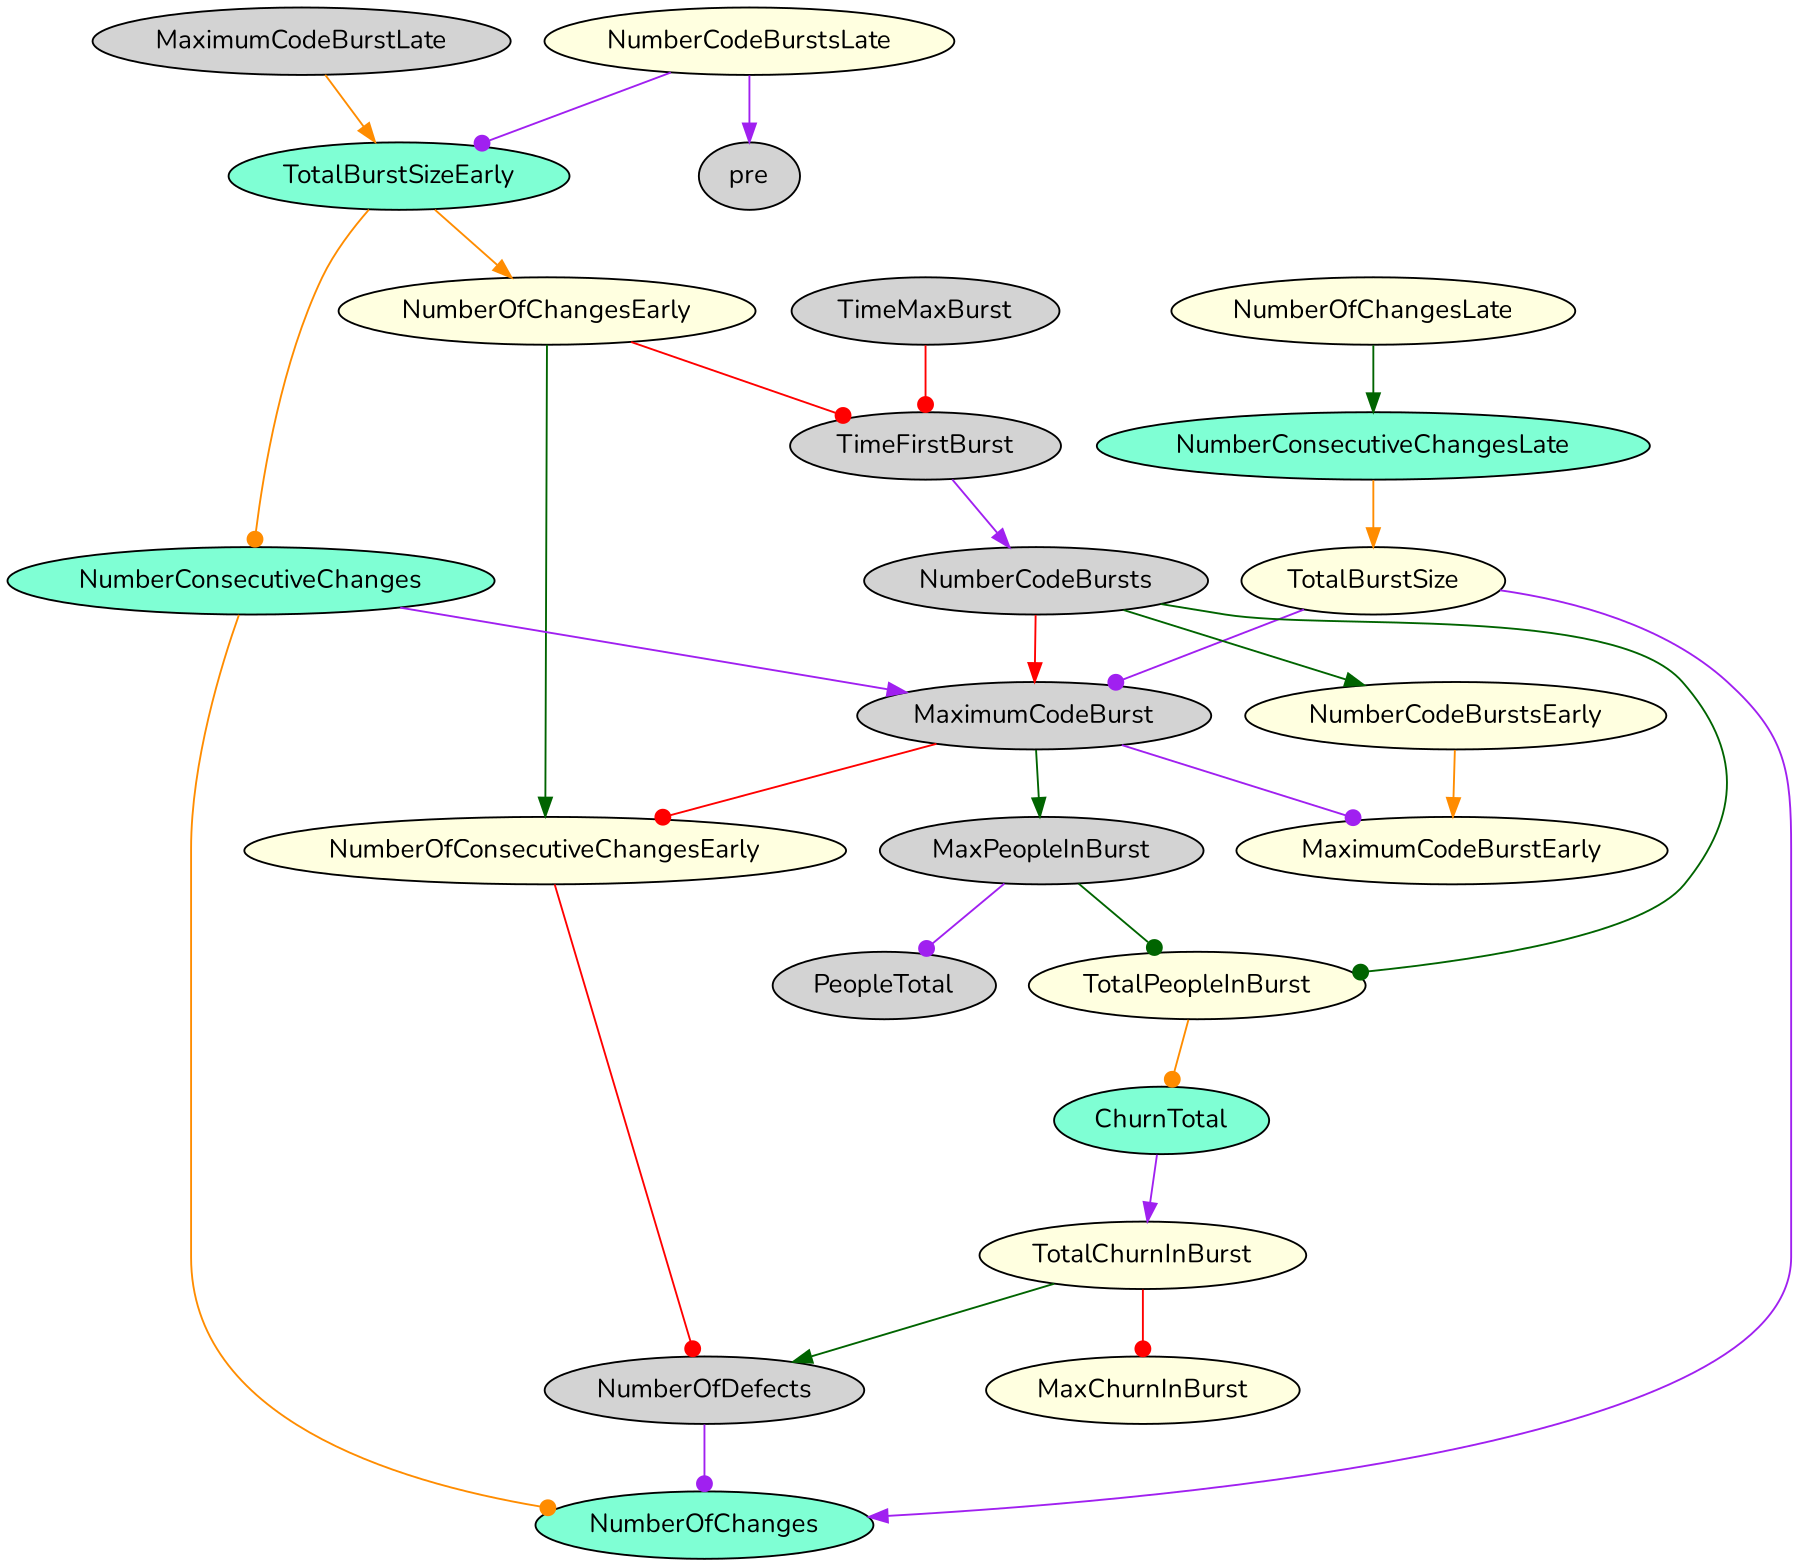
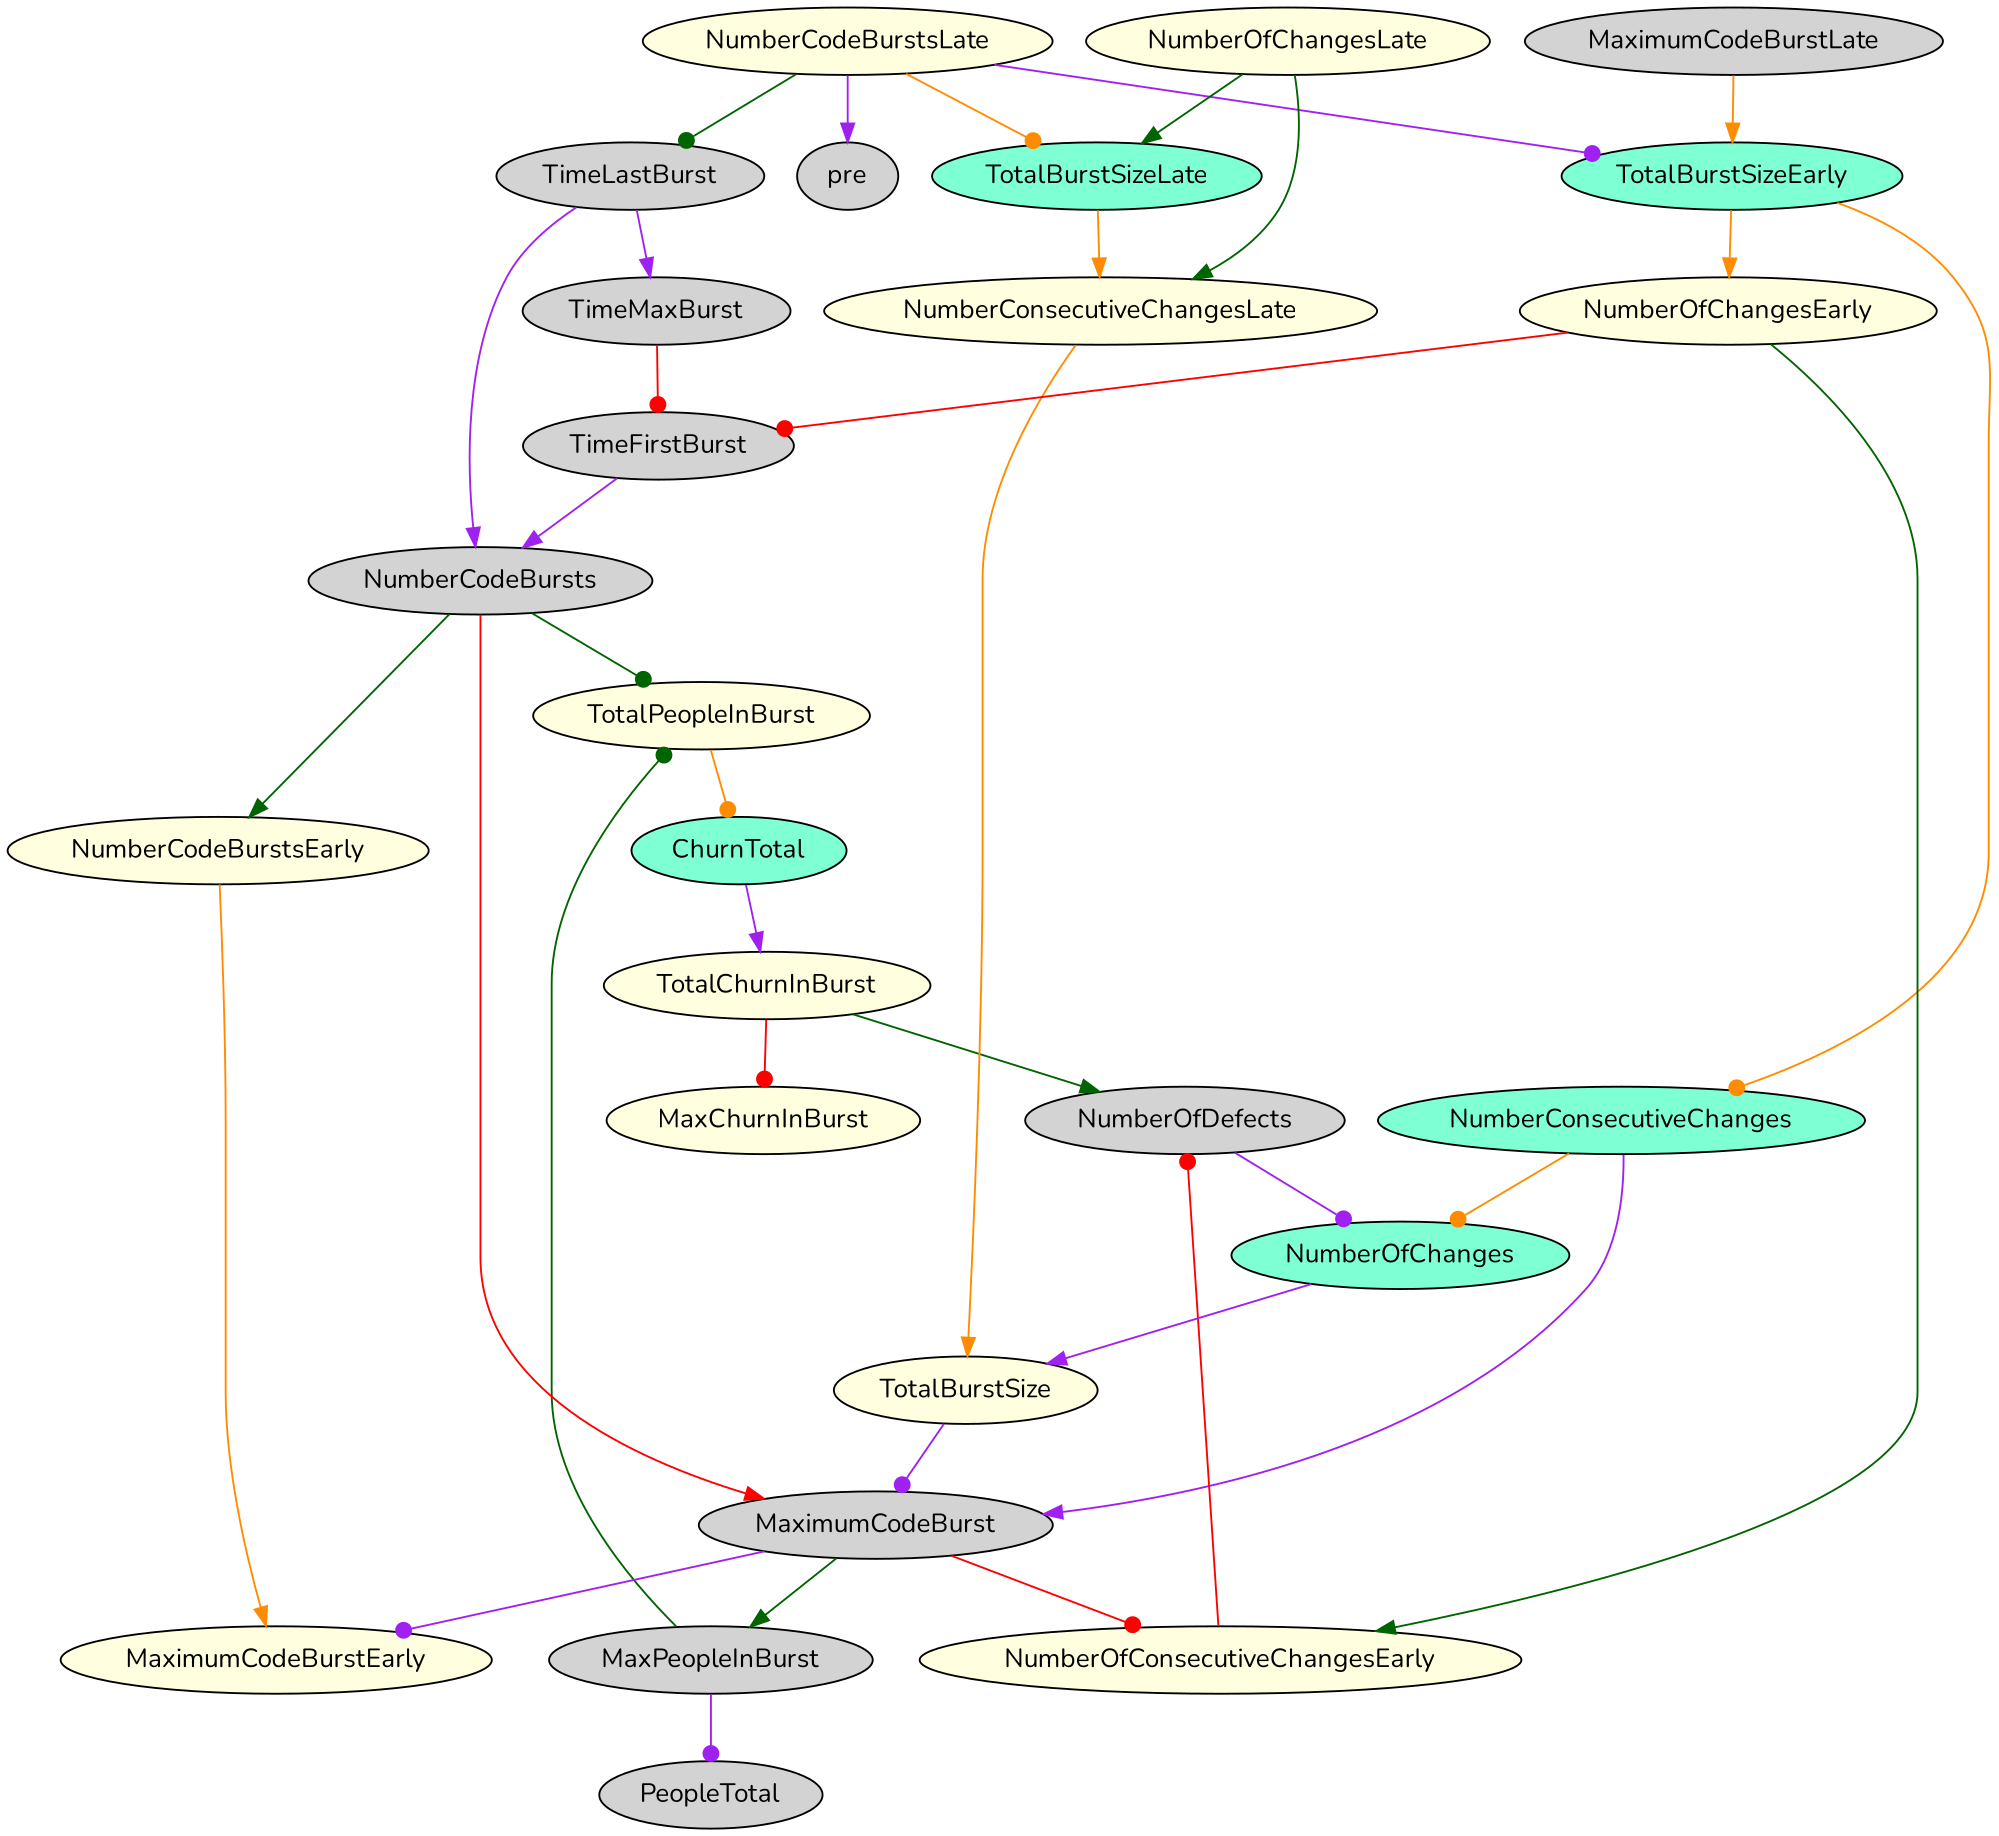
node "TimeLastBurst": added
node "TotalBurstSizeLate": added
node "NumberConsecutiveChangesLate": fillcolor aquamarine -> lightyellow
edge "TotalBurstSize" -> "NumberOfChanges": reversed
